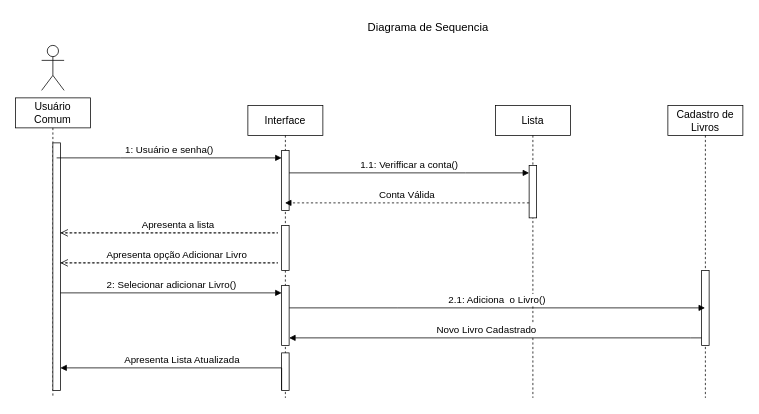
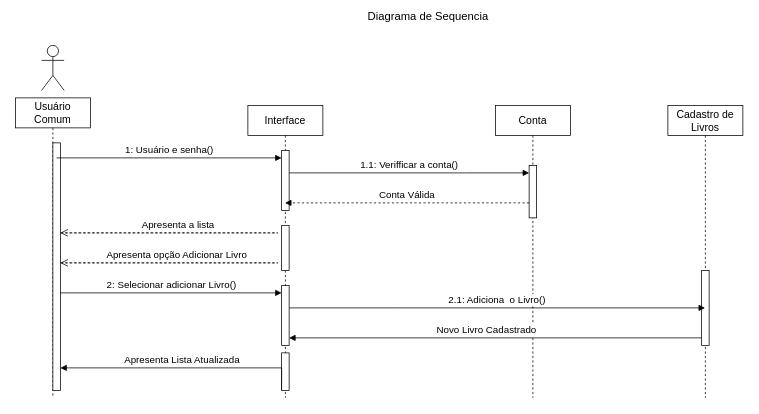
node "Diagrama de Sequencia": moved (428, 27) -> (428, 15)
node "Lista": label "Lista" -> "Conta"
